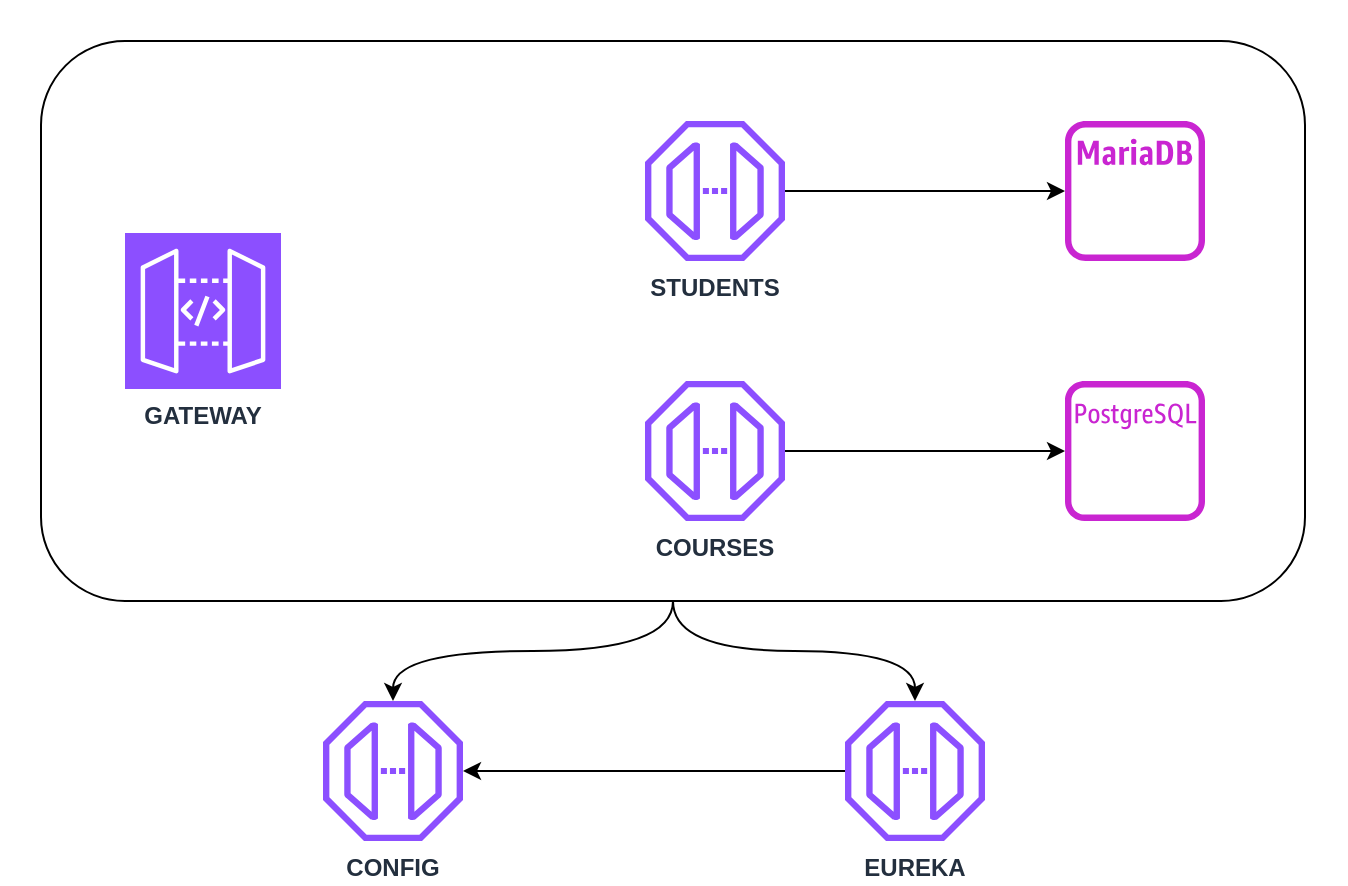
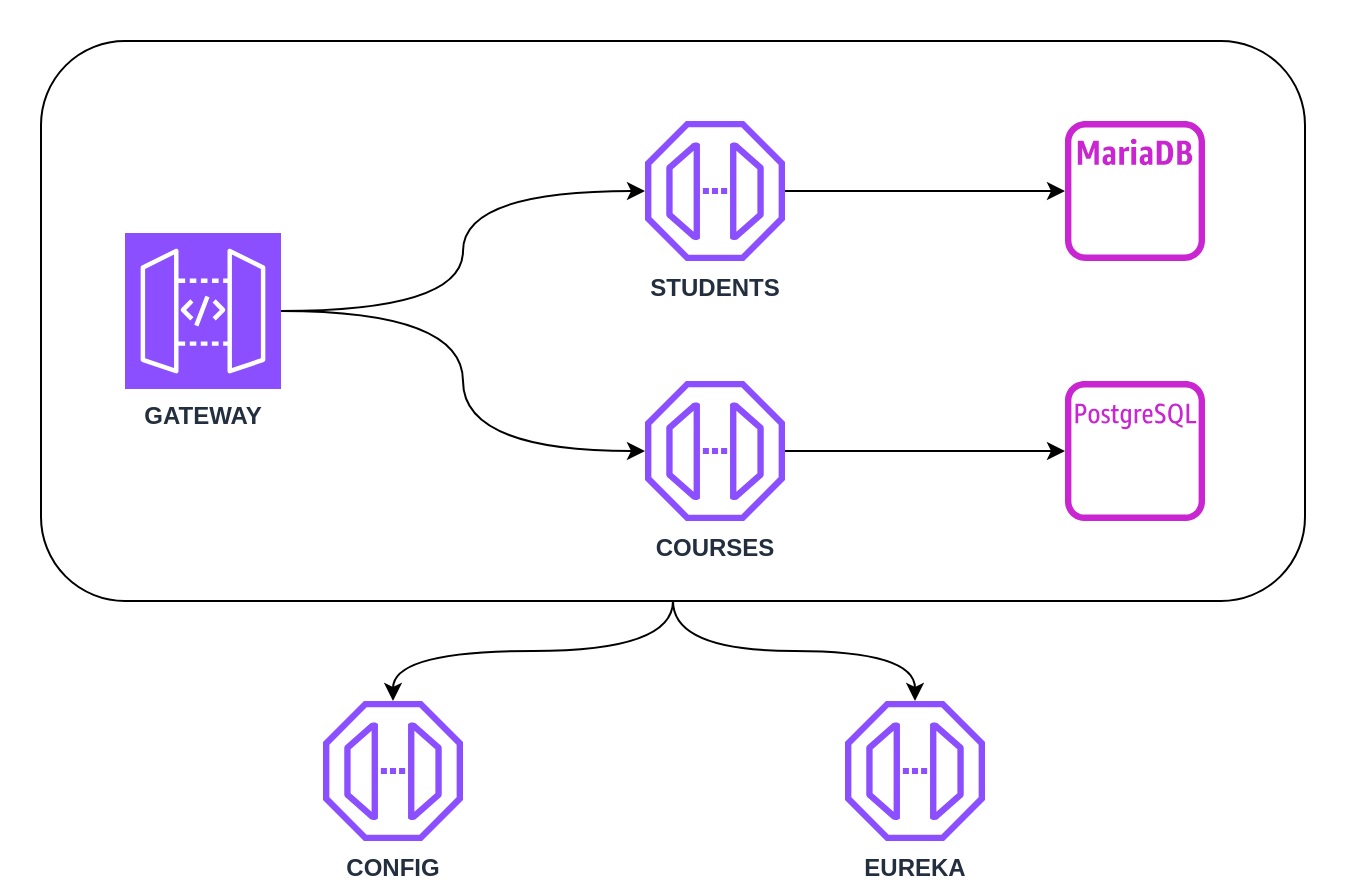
edge "GATEWAY" -> "STUDENTS": added
edge "GATEWAY" -> "COURSES": added
edge "EUREKA" -> "CONFIG": removed
